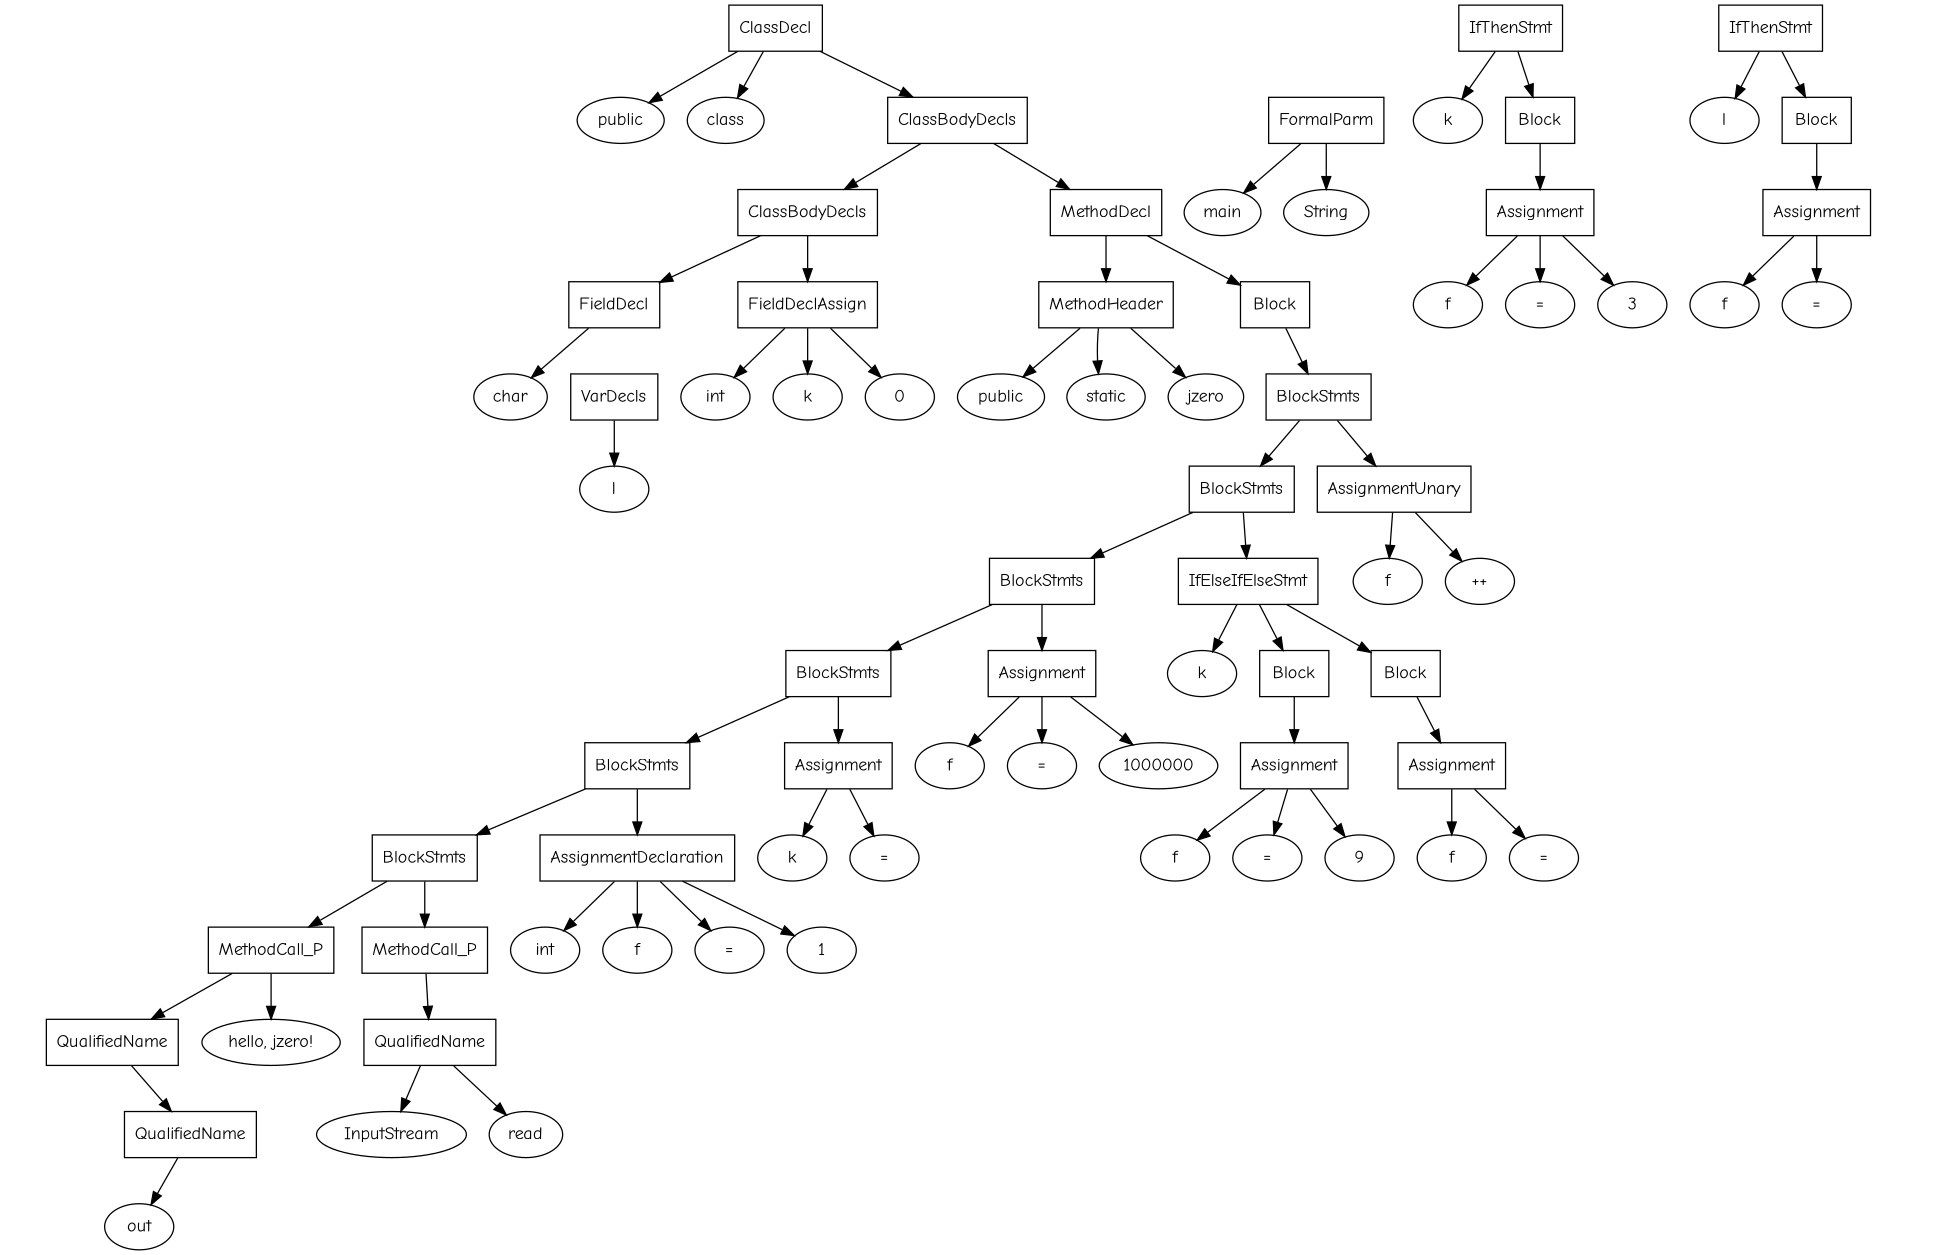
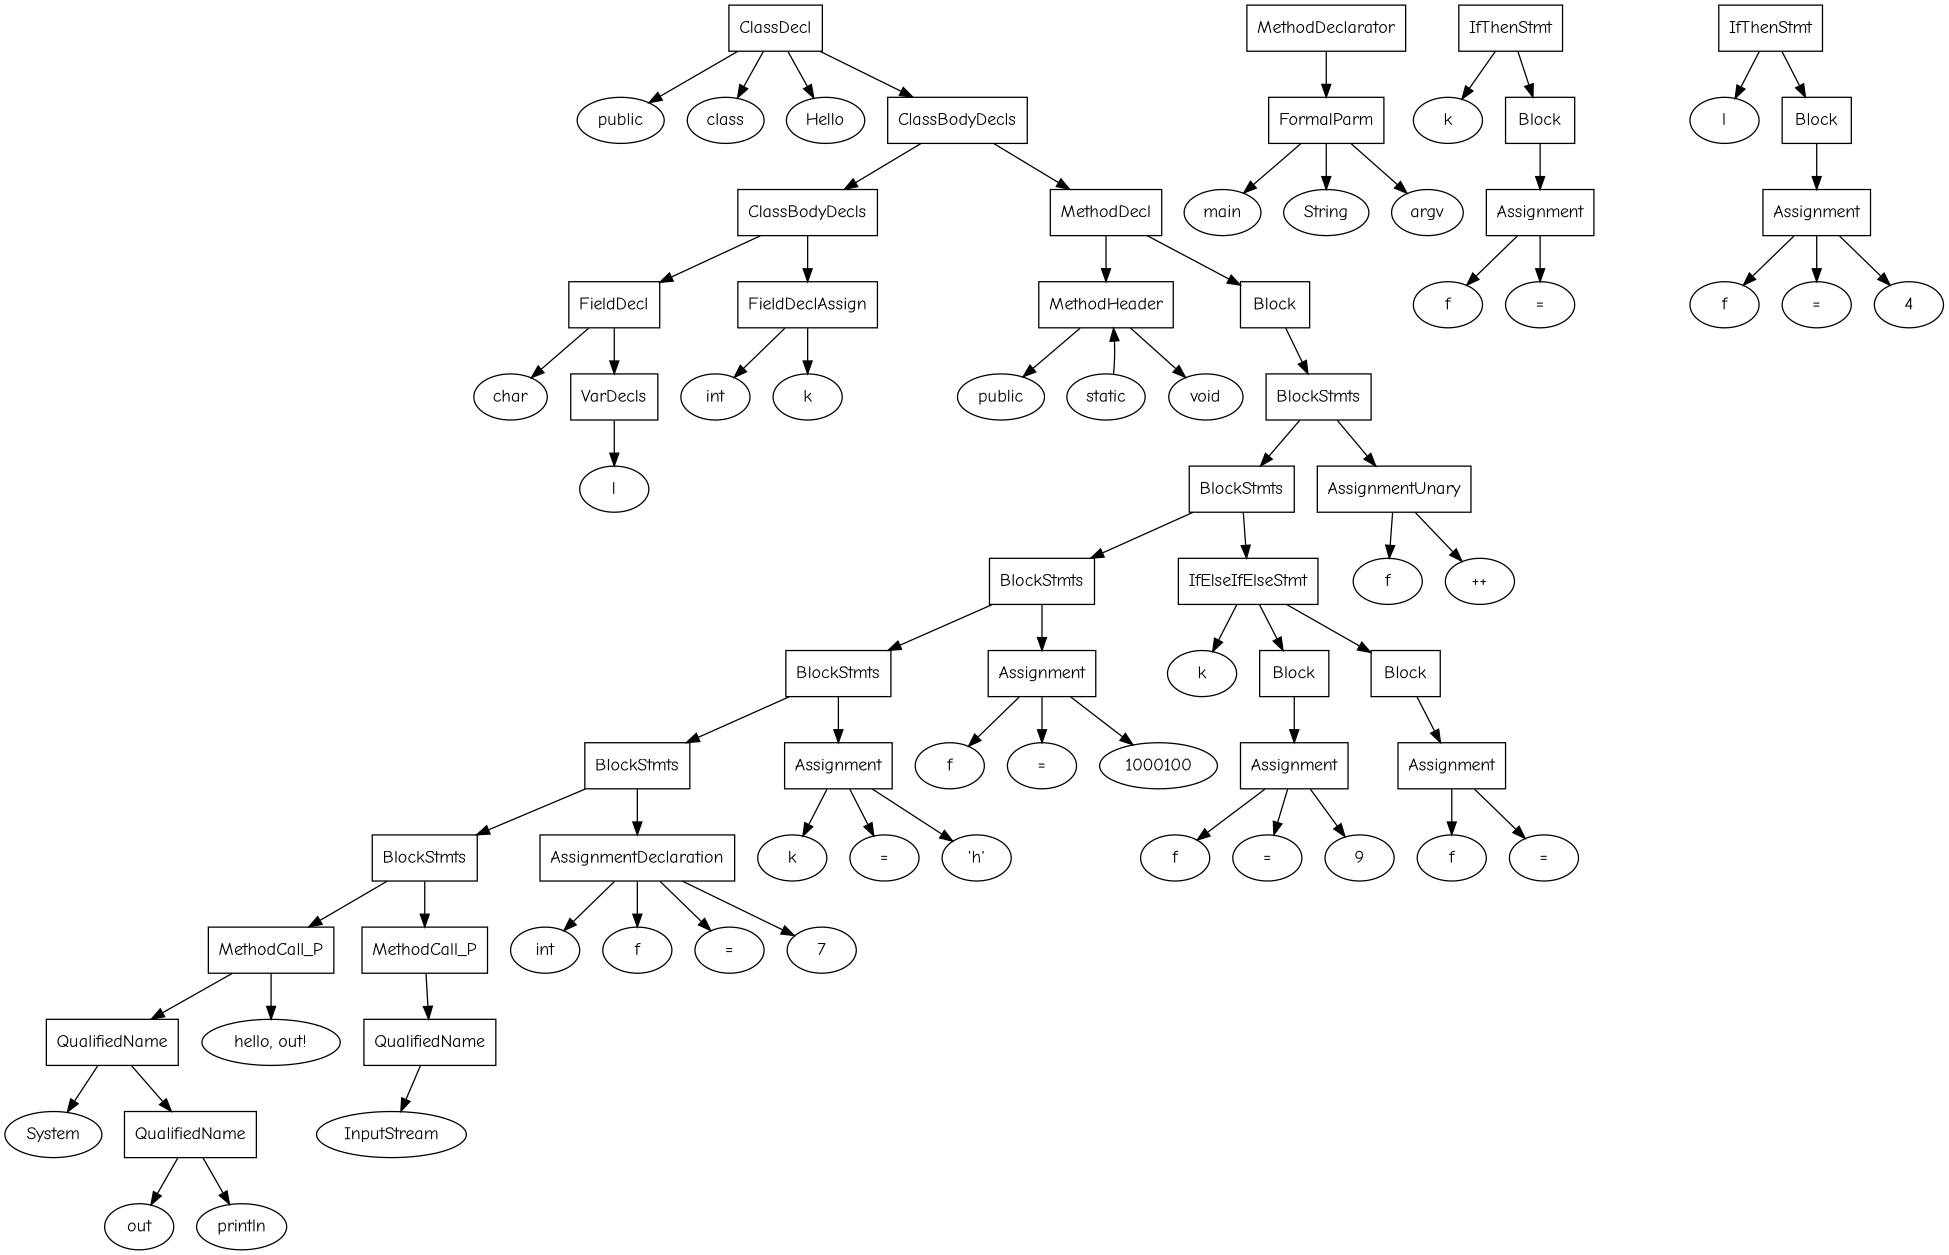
node "MethodDeclarator": added
node "Hello": added
node "argv": added
node "3": removed
node "4": added
edge "FieldDecl" -> "VarDecls": added
edge "MethodHeader" -> "static": reversed
node "0": removed
node "jzero": label "jzero" -> "void"
node "1000000": label "1000000" -> "1000100"
node "'h'": added
node "1": label "1" -> "7"
node "hello, jzero!": label "hello, jzero!" -> "hello, out!"
node "System": added
node "read": removed
node "println": added
